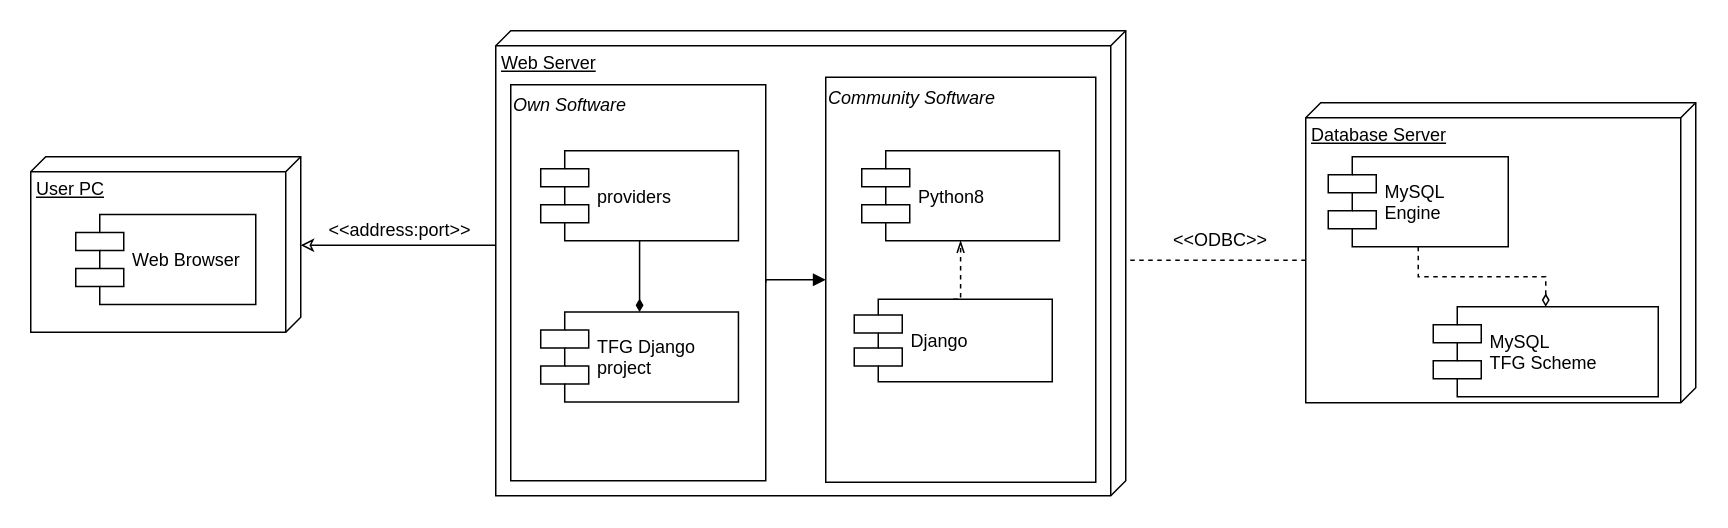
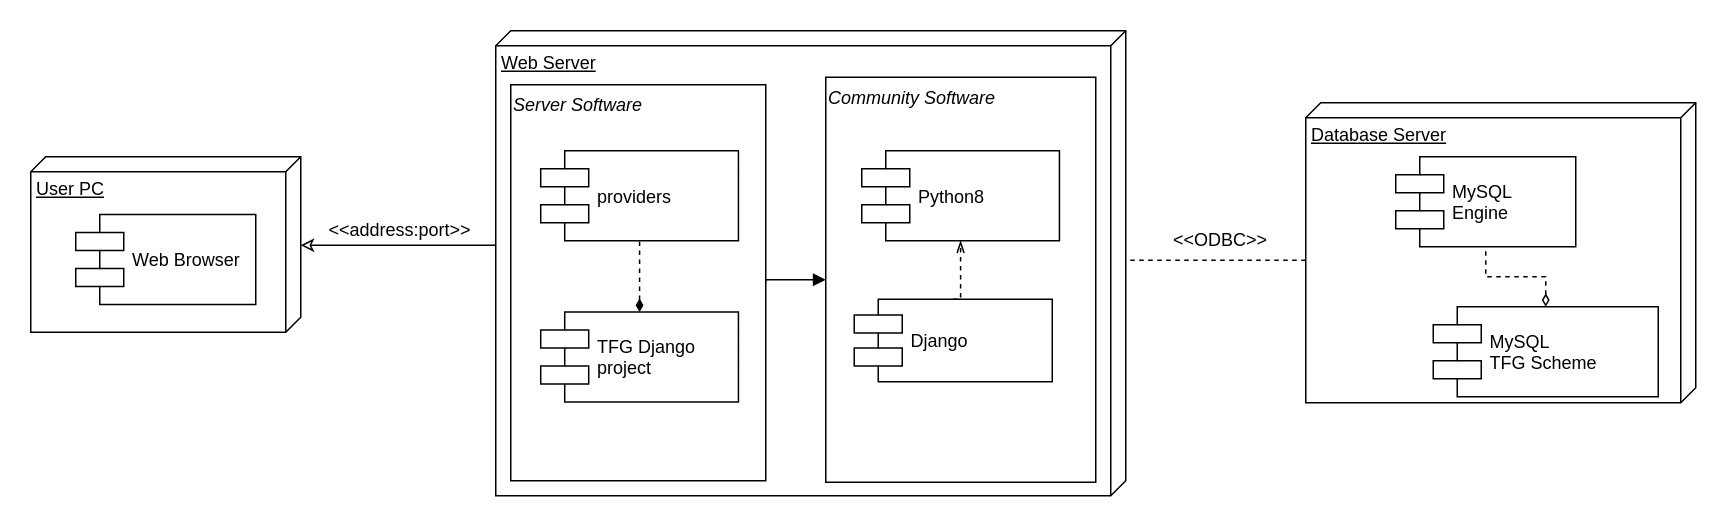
node "Own Software": label "Own Software" -> "Server Software"
node "MySQL Engine": moved (1418, 202) -> (1486, 202)
edge "providers" -> "TFG Django project": style solid -> dashed
